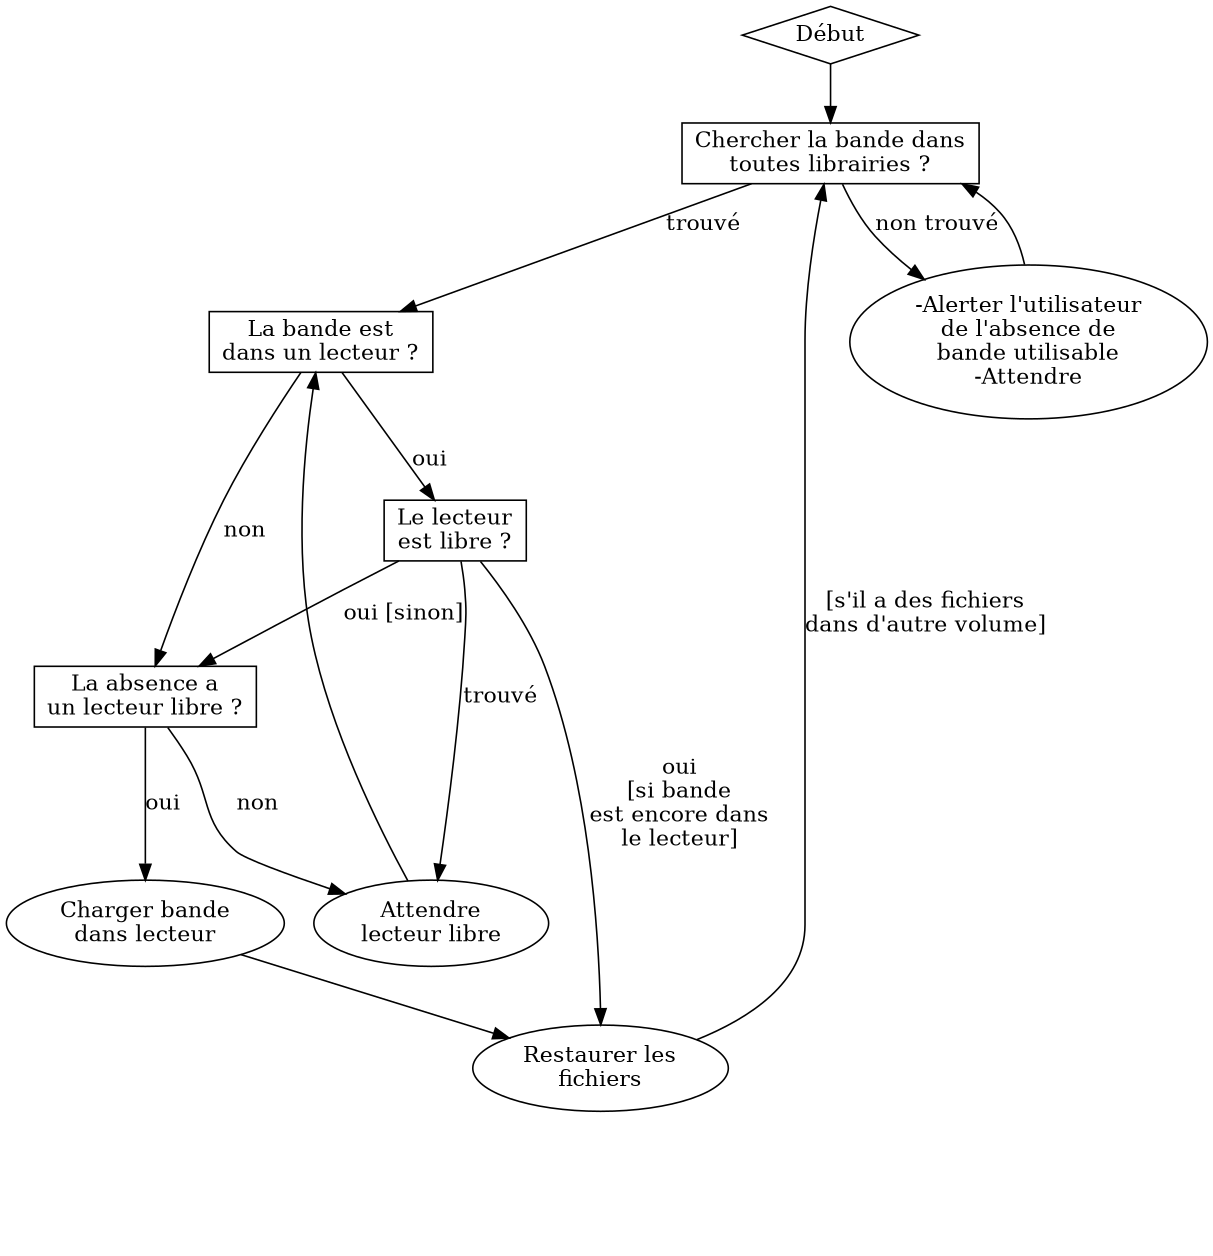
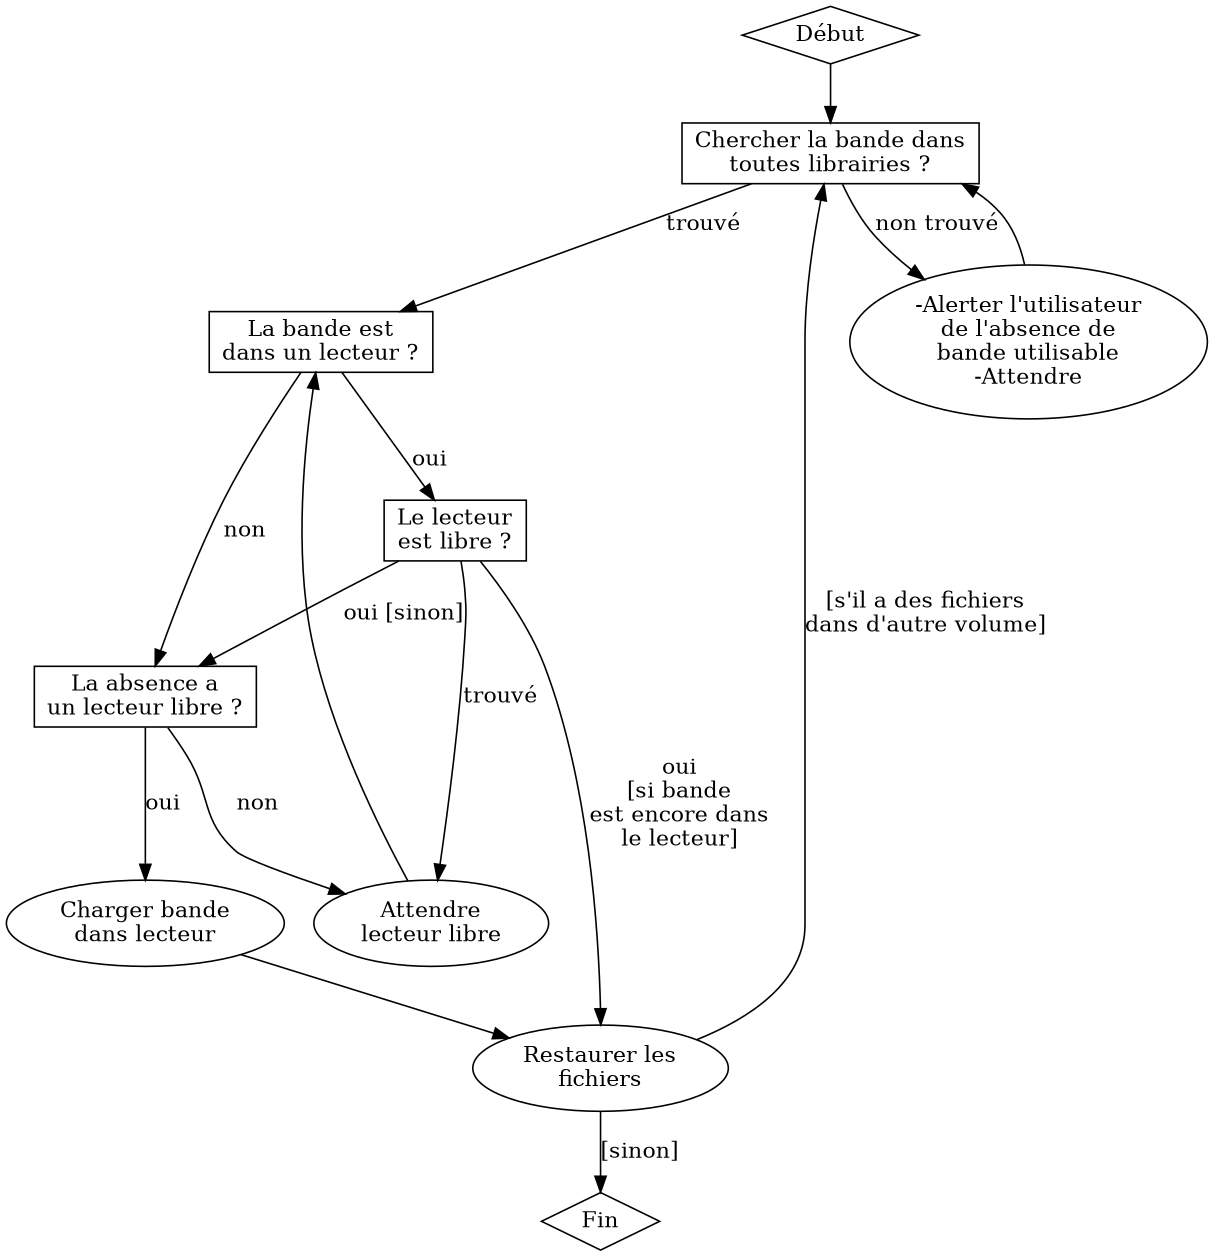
node "Fin": added
